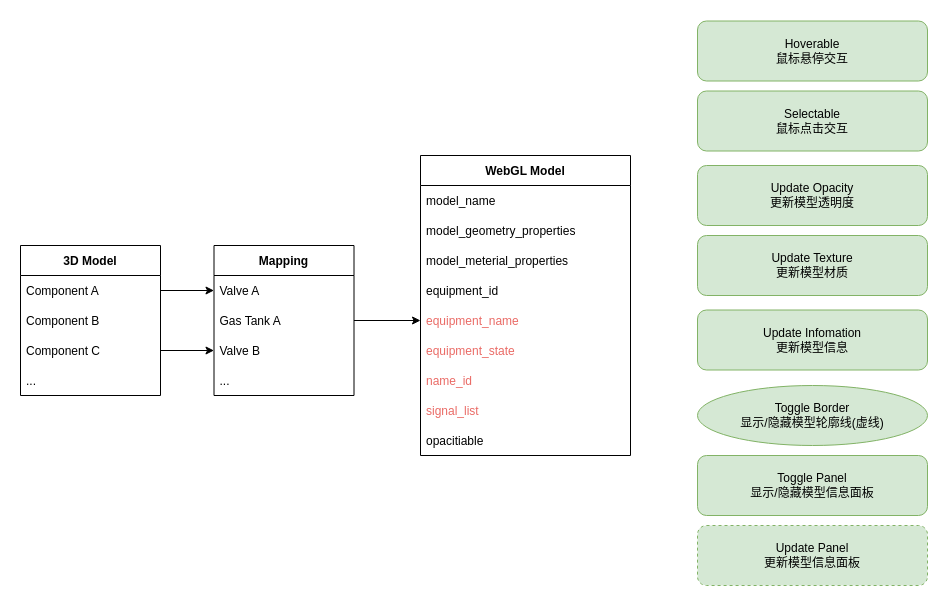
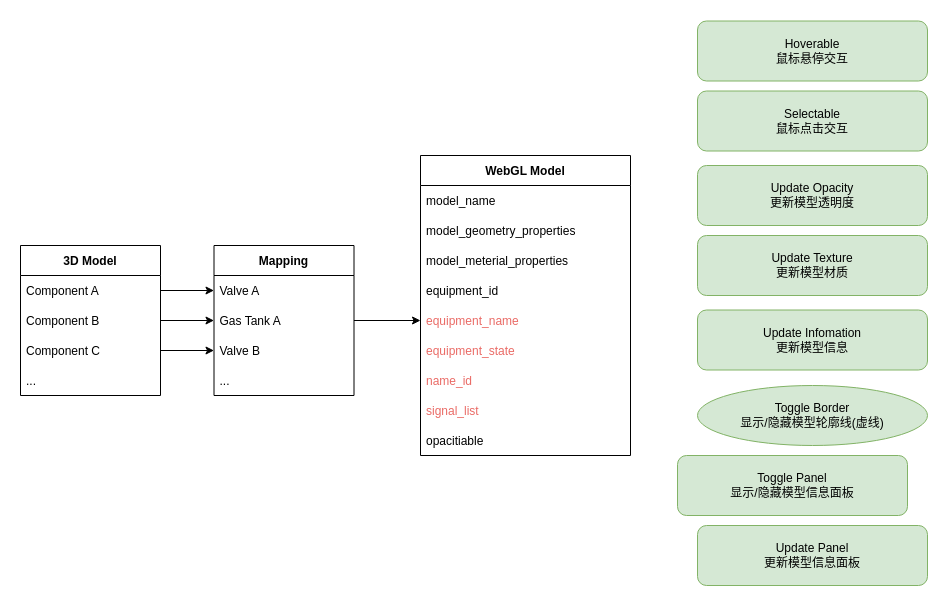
edge "Component B" -> "Gas Tank A": added
node "Toggle Panel 显示/隐藏模型信息面板": moved (813, 486) -> (793, 486)
node "Update Panel 更新模型信息面板": style dashed -> solid
